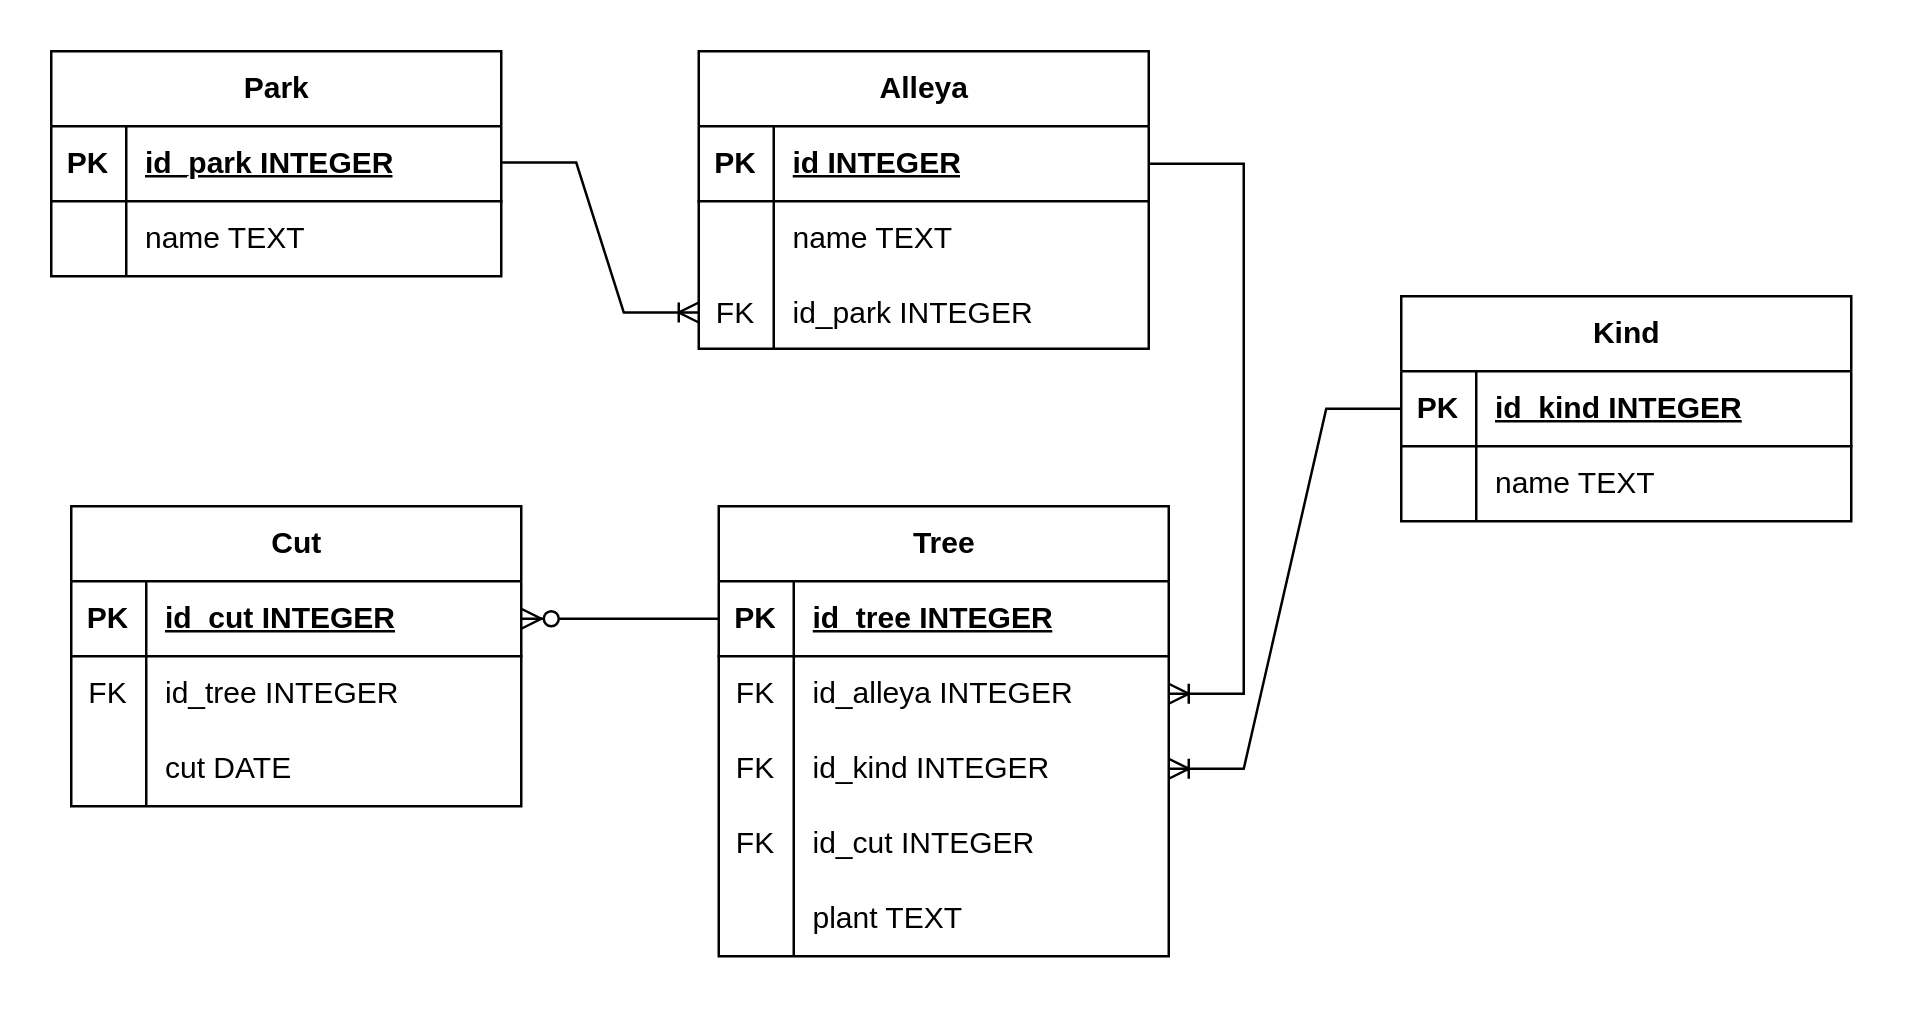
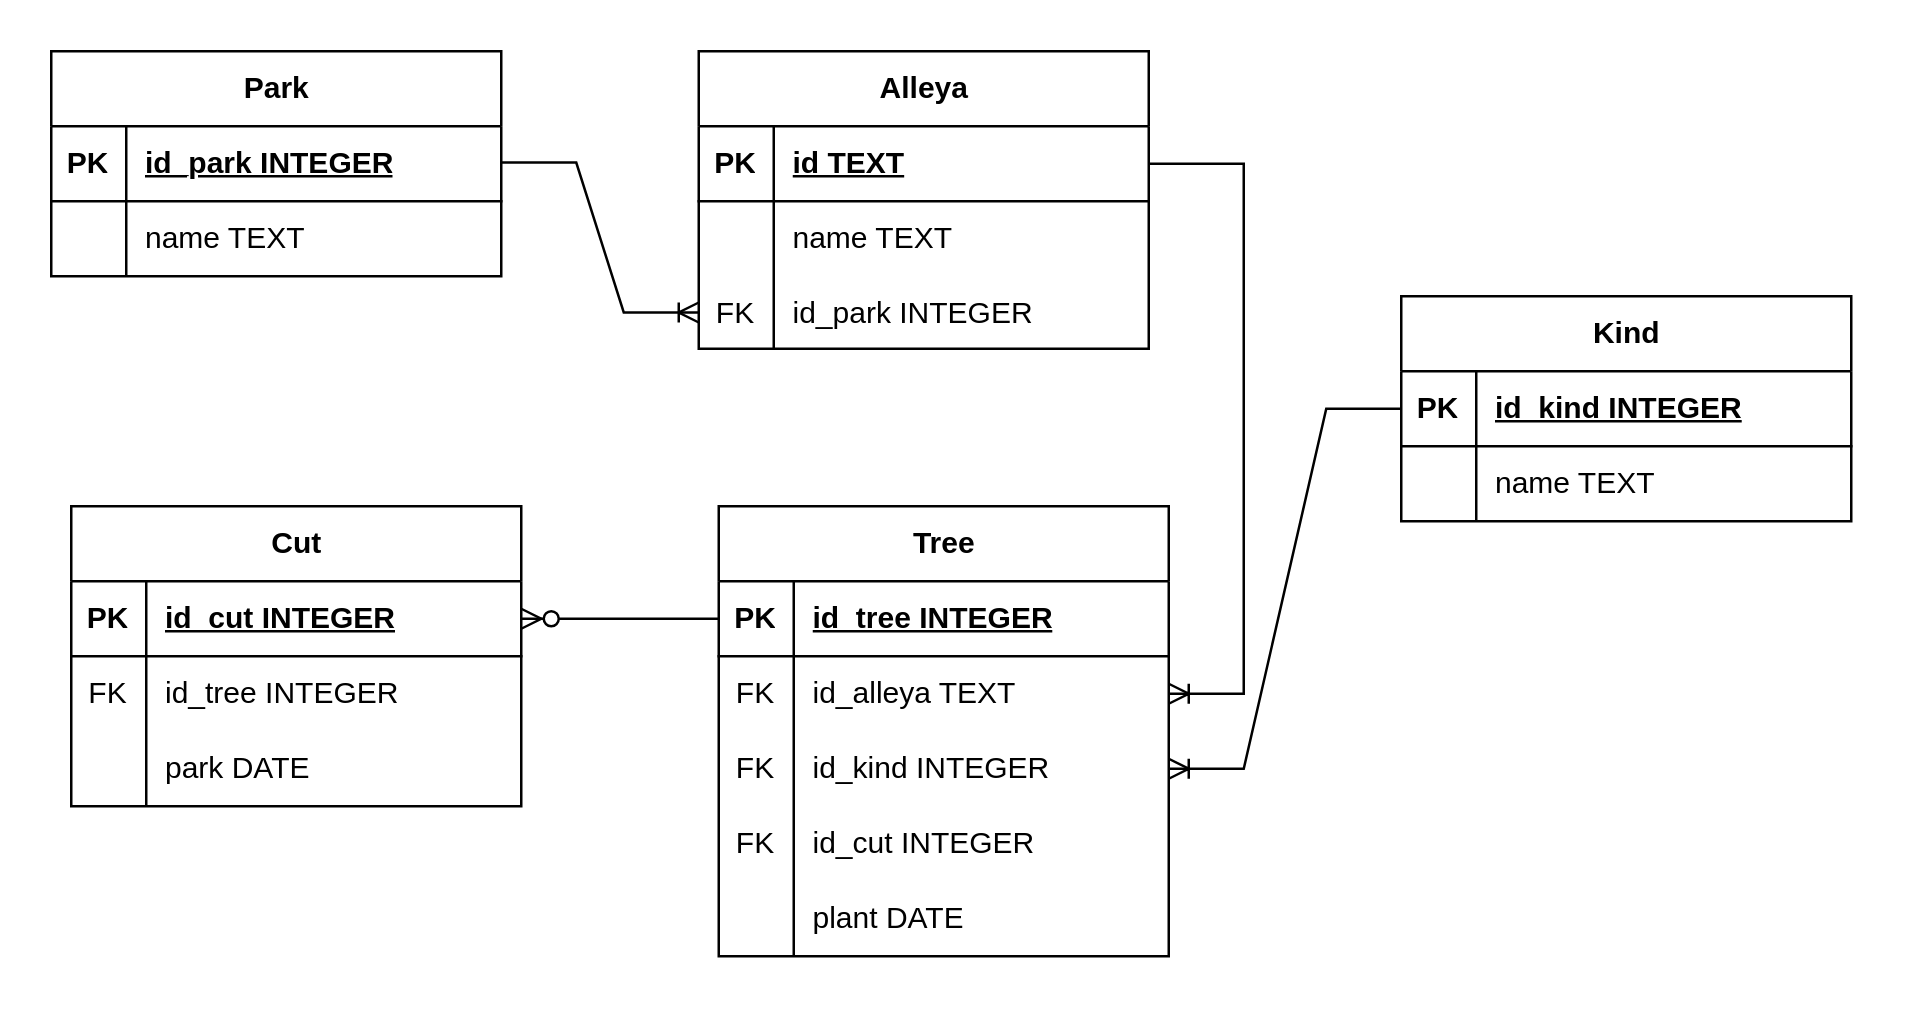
node "id INTEGER": label "id INTEGER" -> "id TEXT"
node "id_alleya INTEGER": label "id_alleya INTEGER" -> "id_alleya TEXT"
node "cut DATE": label "cut DATE" -> "park DATE"
node "plant TEXT": label "plant TEXT" -> "plant DATE"
